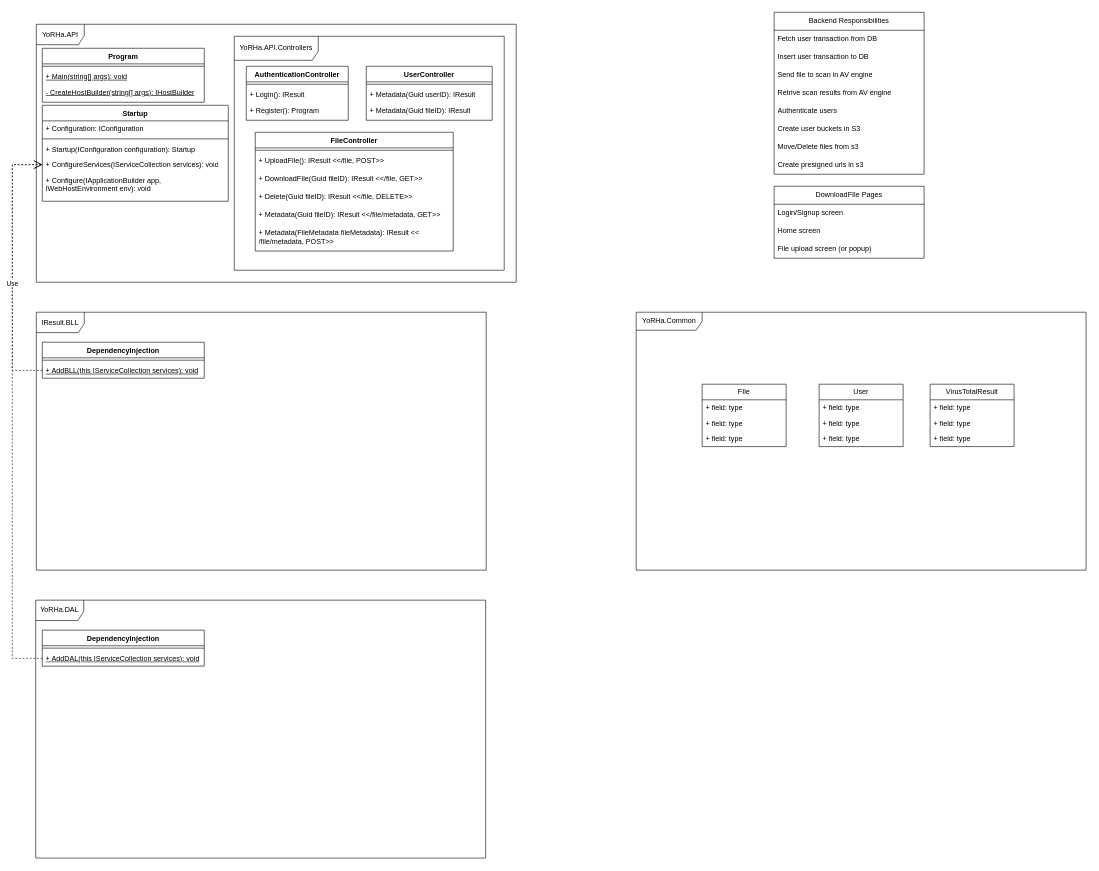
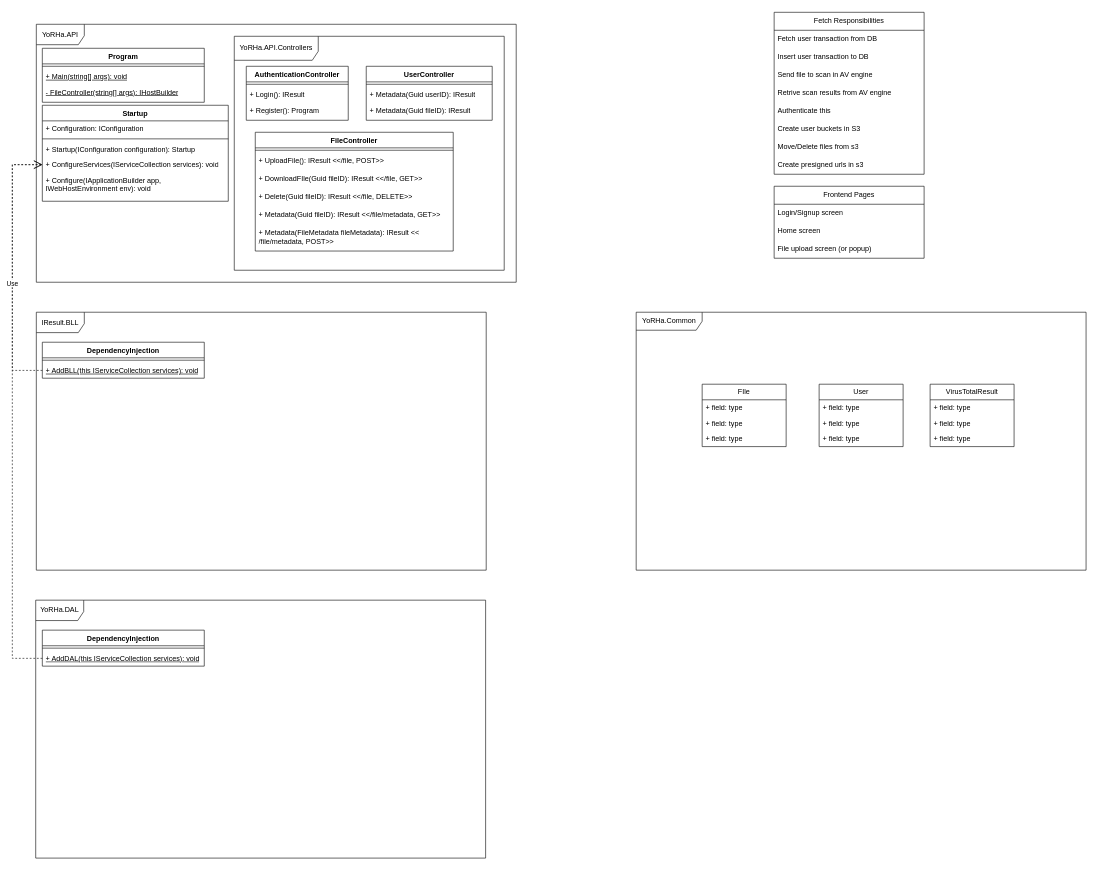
node "Backend Responsibilities": label "Backend Responsibilities" -> "Fetch Responsibilities"
node "- CreateHostBuilder(string[] args): IHostBuilder": label "- CreateHostBuilder(string[] args): IHostBuilder" -> "- FileController(string[] args): IHostBuilder"
node "Authenticate users": label "Authenticate users" -> "Authenticate this"
node "DownloadFIle Pages": label "DownloadFIle Pages" -> "Frontend Pages"
